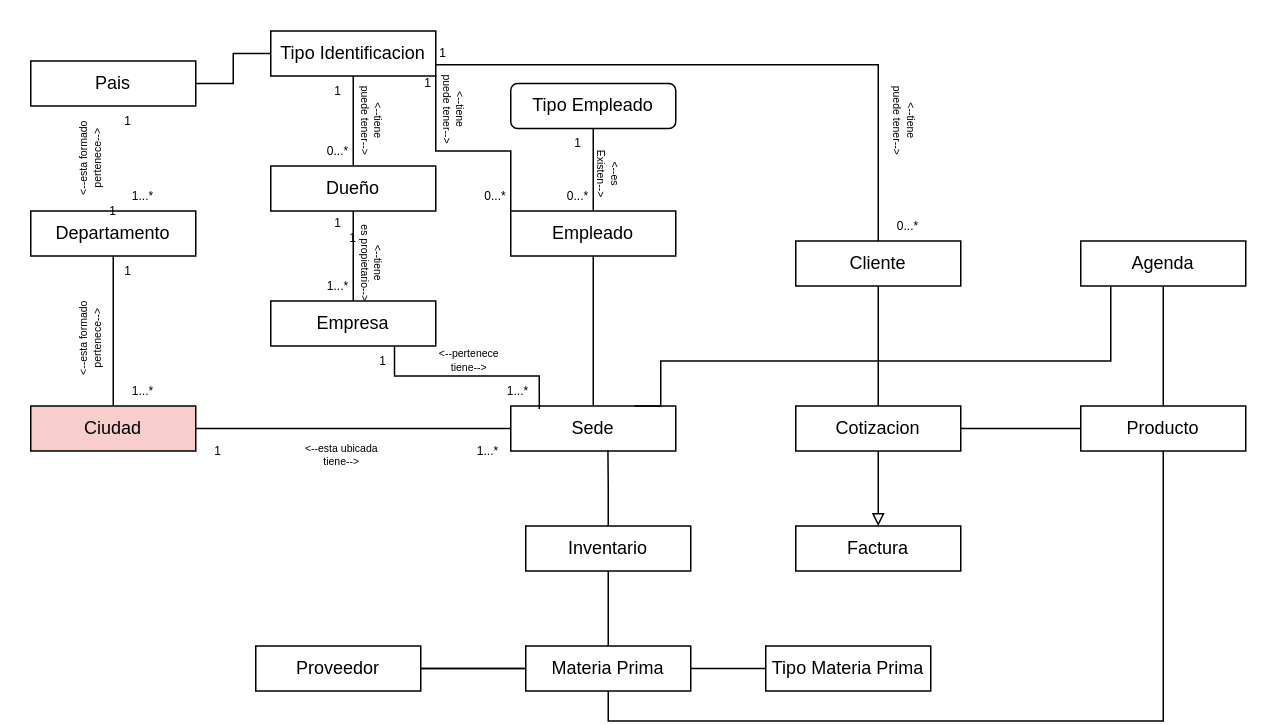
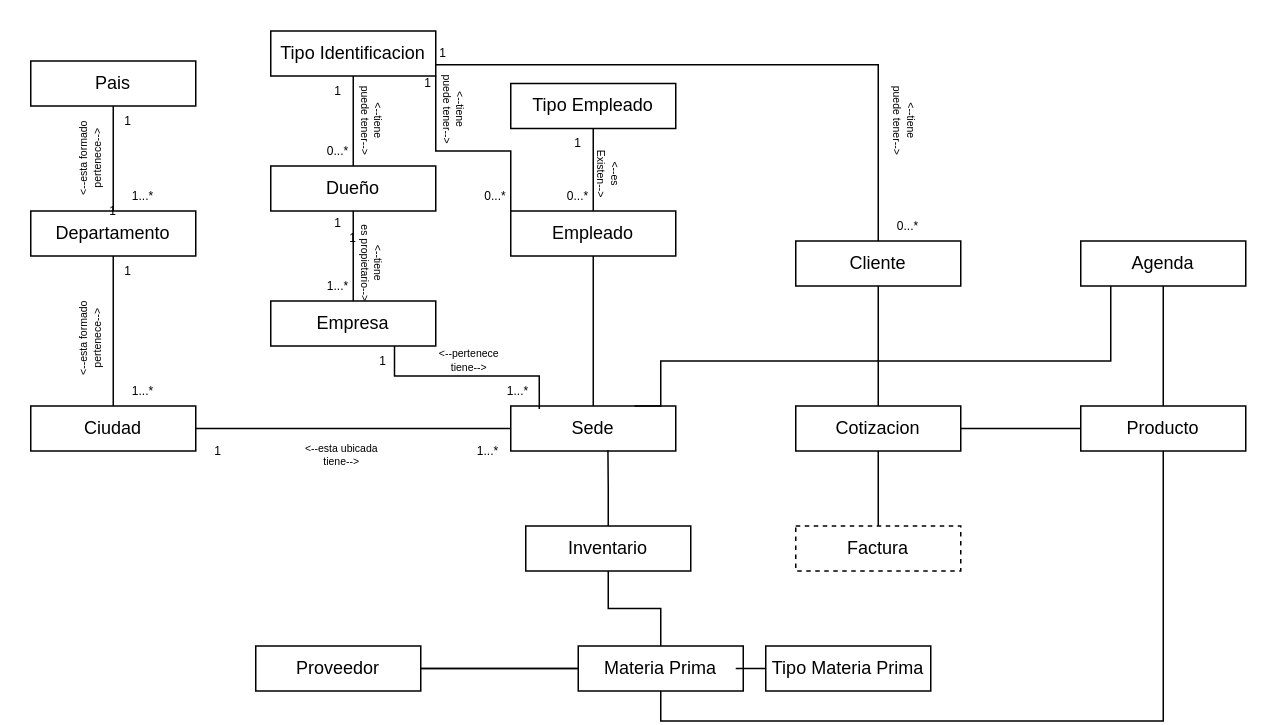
edge "Tipo Identificacion" -- "Pais": now "Departamento" -- "Pais"
node "Tipo Empleado": shape rounded rectangle -> rectangle
node "Ciudad": fillcolor #f8cecc -> #ffffff
edge "Cotizacion" -> "Factura": arrowhead block -> none
node "Factura": style solid -> dashed
node "Materia Prima": moved (608, 668) -> (661, 668)
